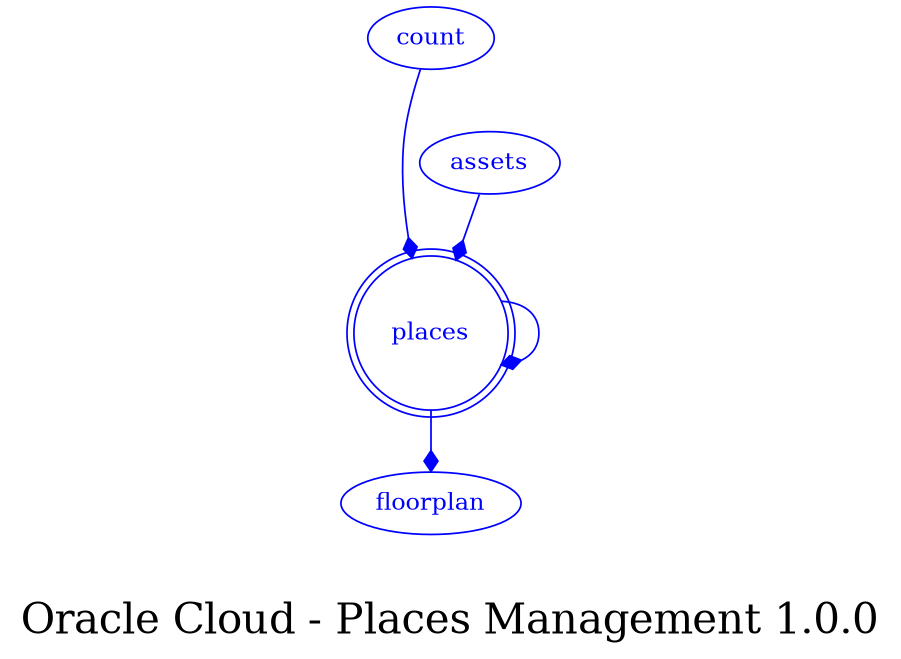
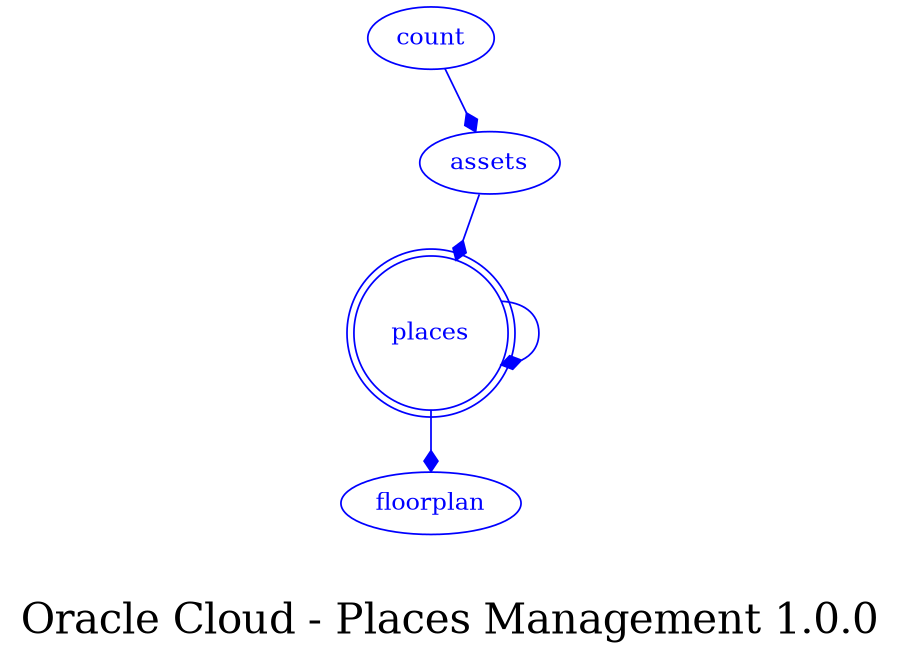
edge "count" -> "places": now "count" -> "assets"
